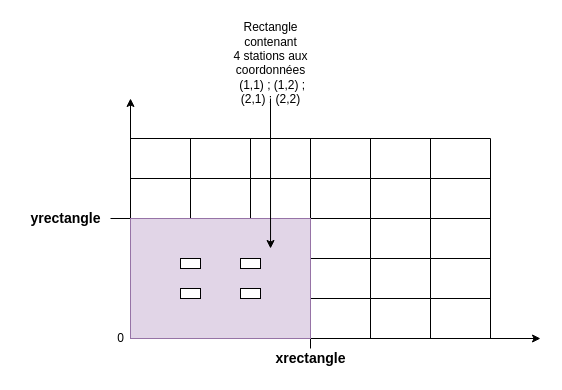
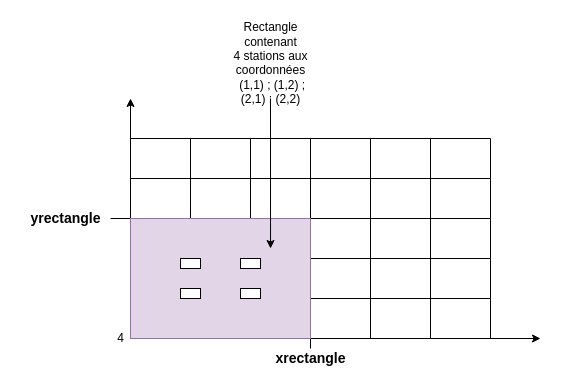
node "0": label "0" -> "4"
